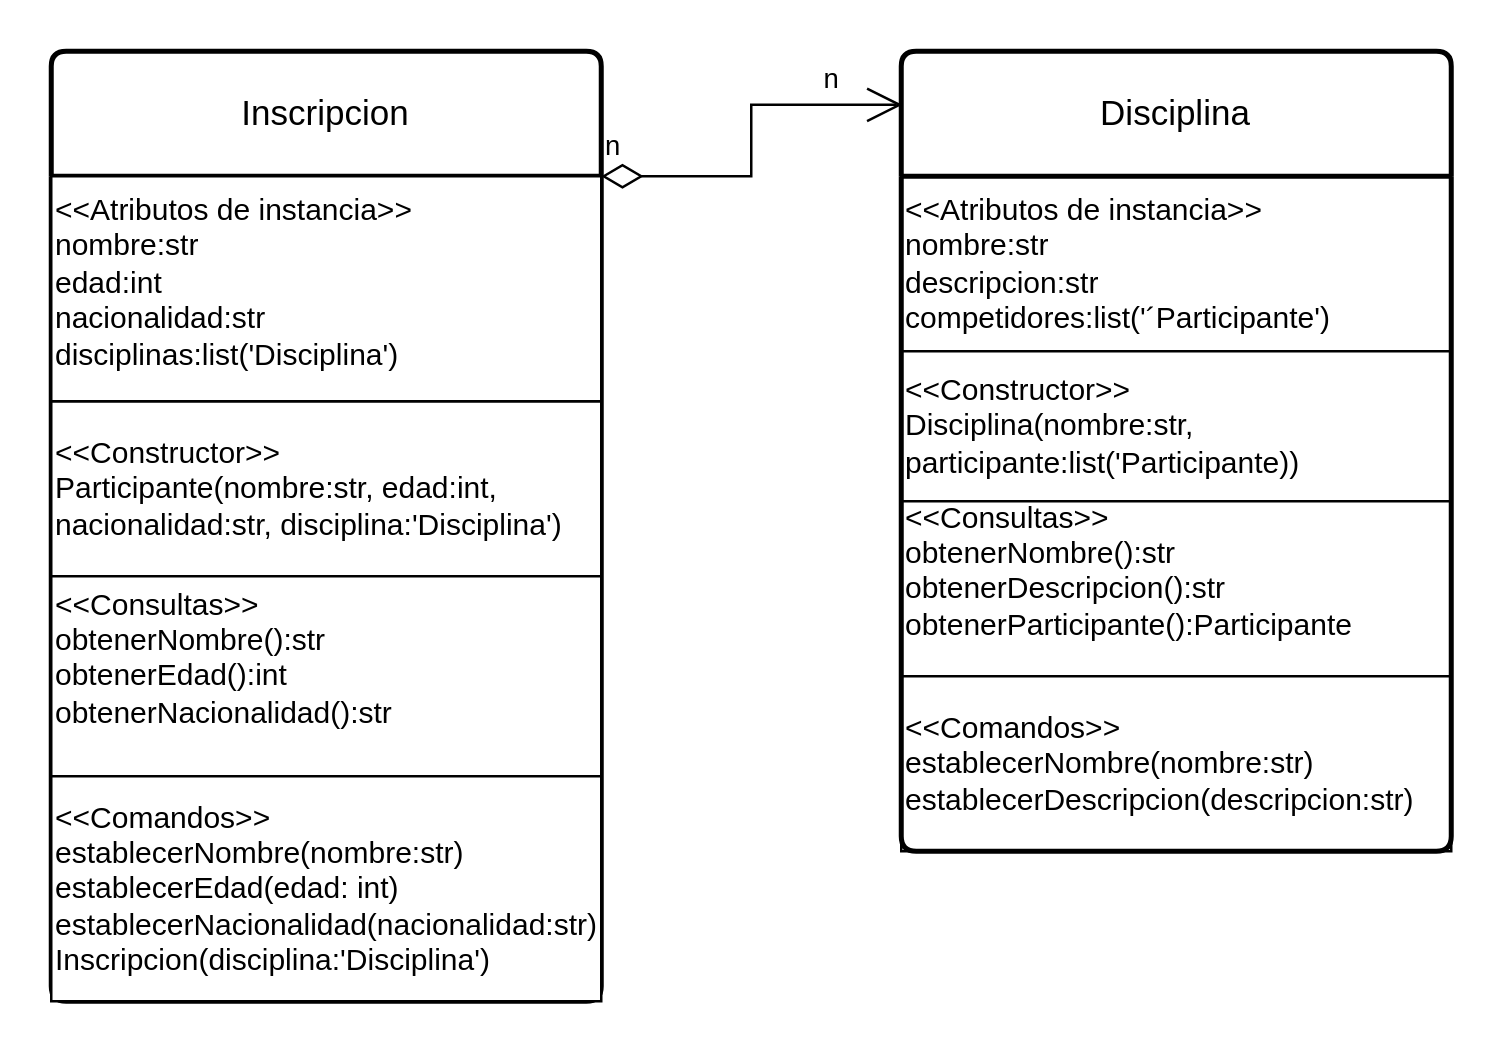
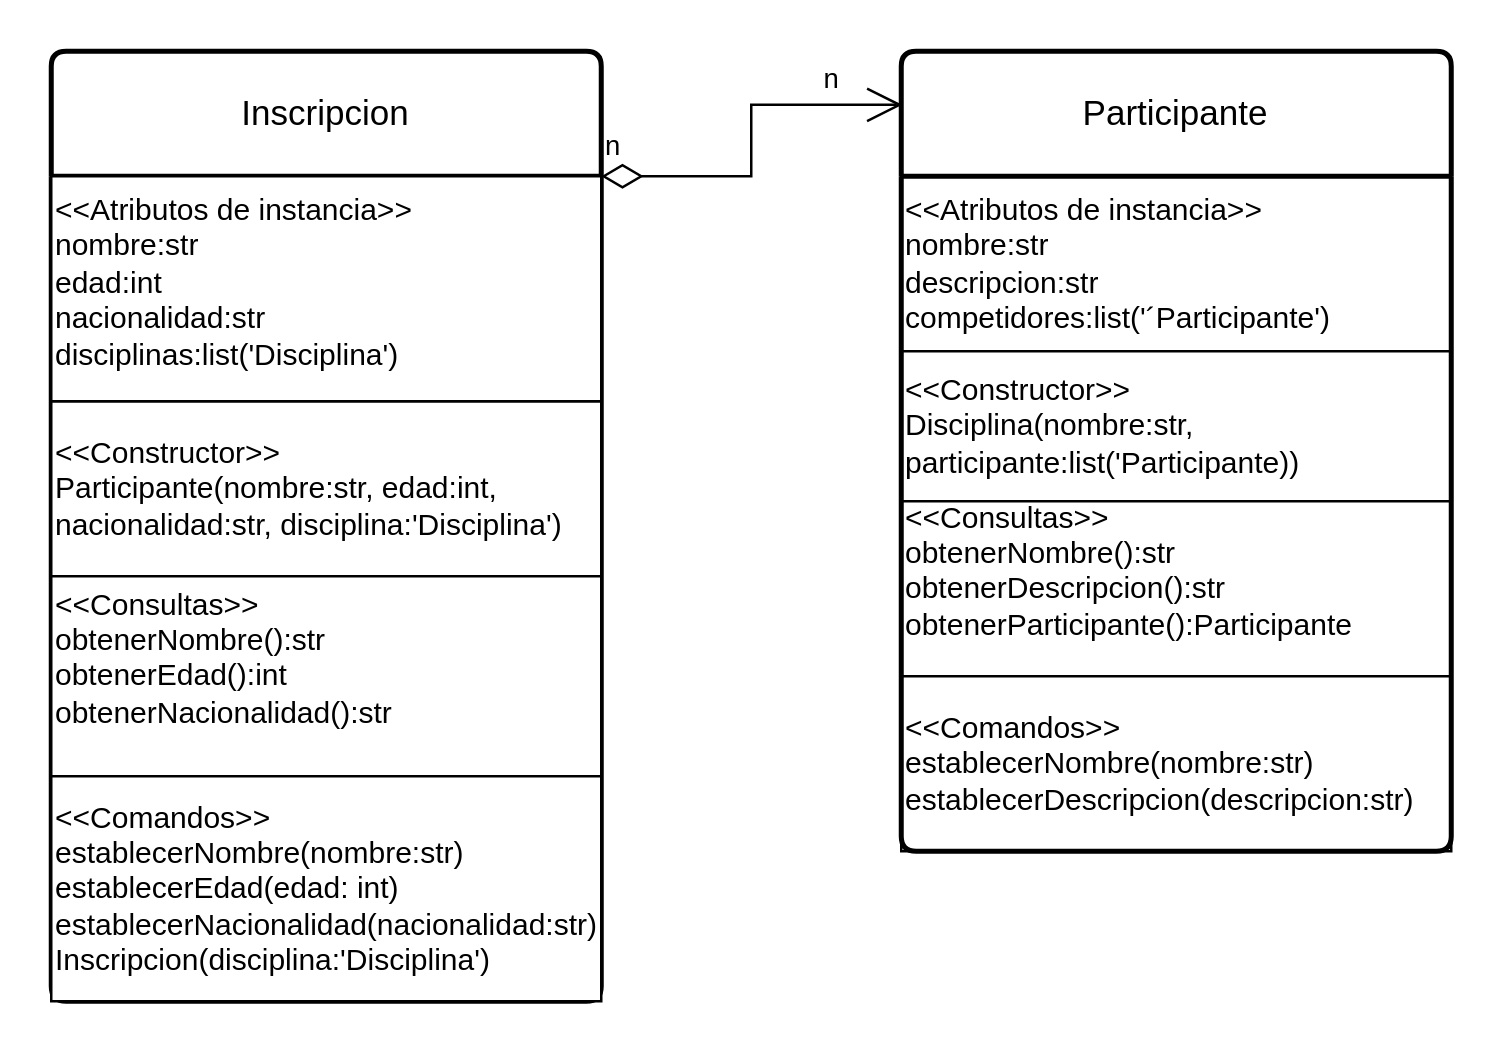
node "Disciplina": label "Disciplina" -> "Participante"
